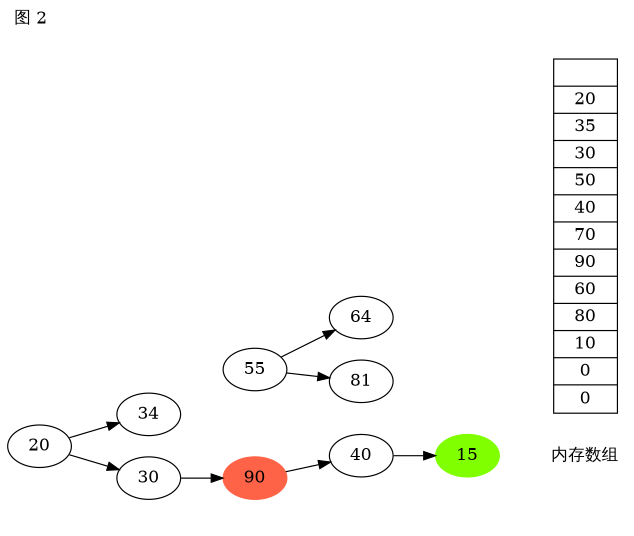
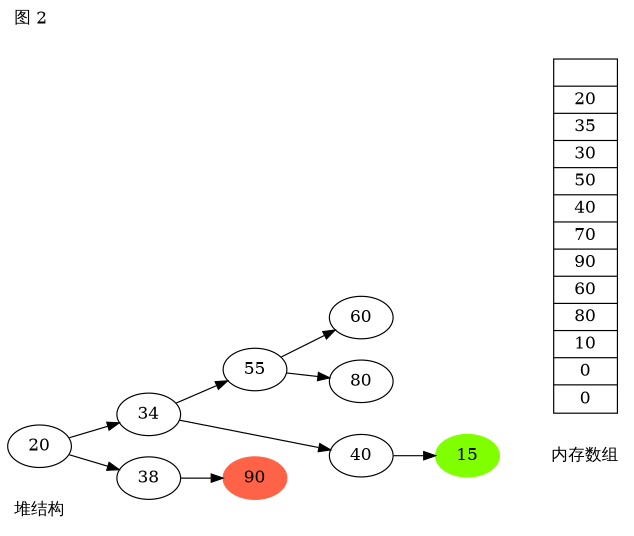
node "64": label "64" -> "60"
node "81": label "81" -> "80"
edge "34" -> "55": added
edge "90" -> "40": now "34" -> "40"
node "30": label "30" -> "38"
node "堆结构": added
